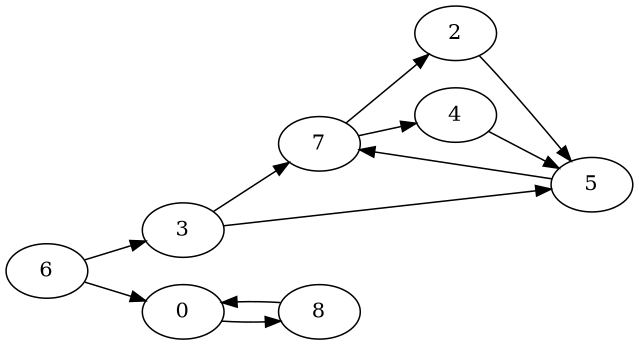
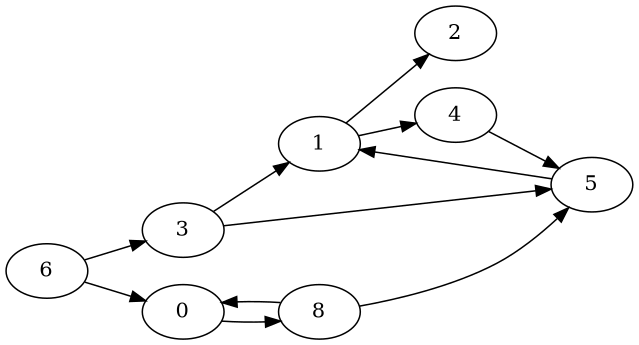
edge "2" -> "5": now "8" -> "5"
node "7": label "7" -> "1"
